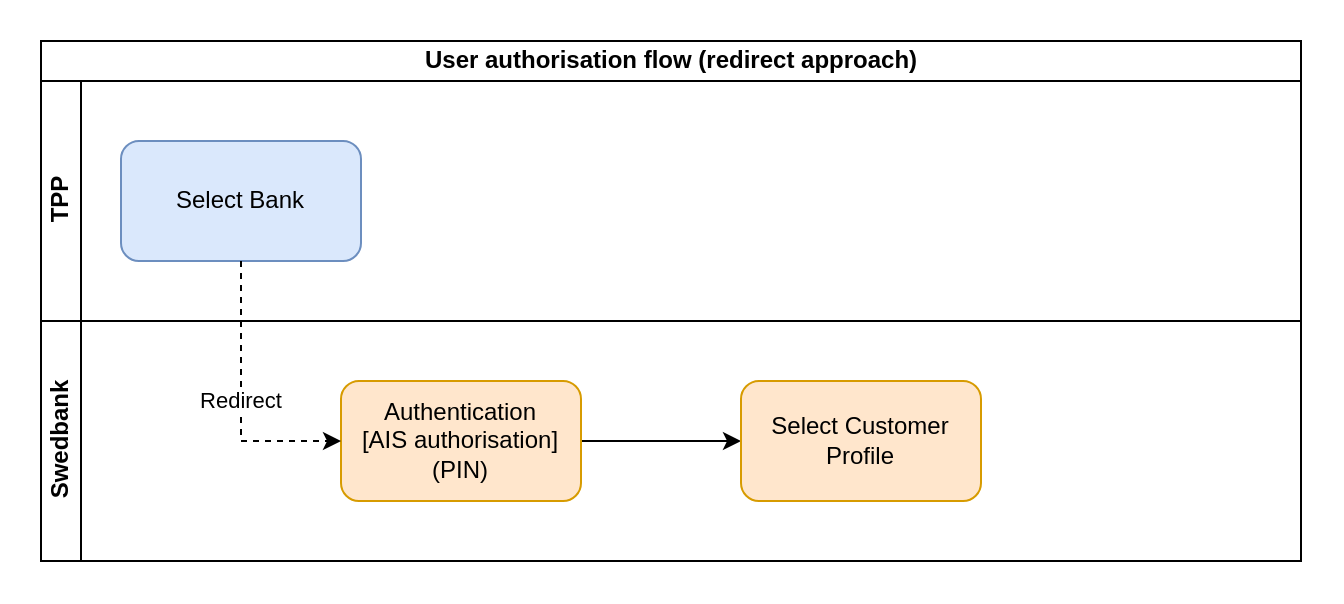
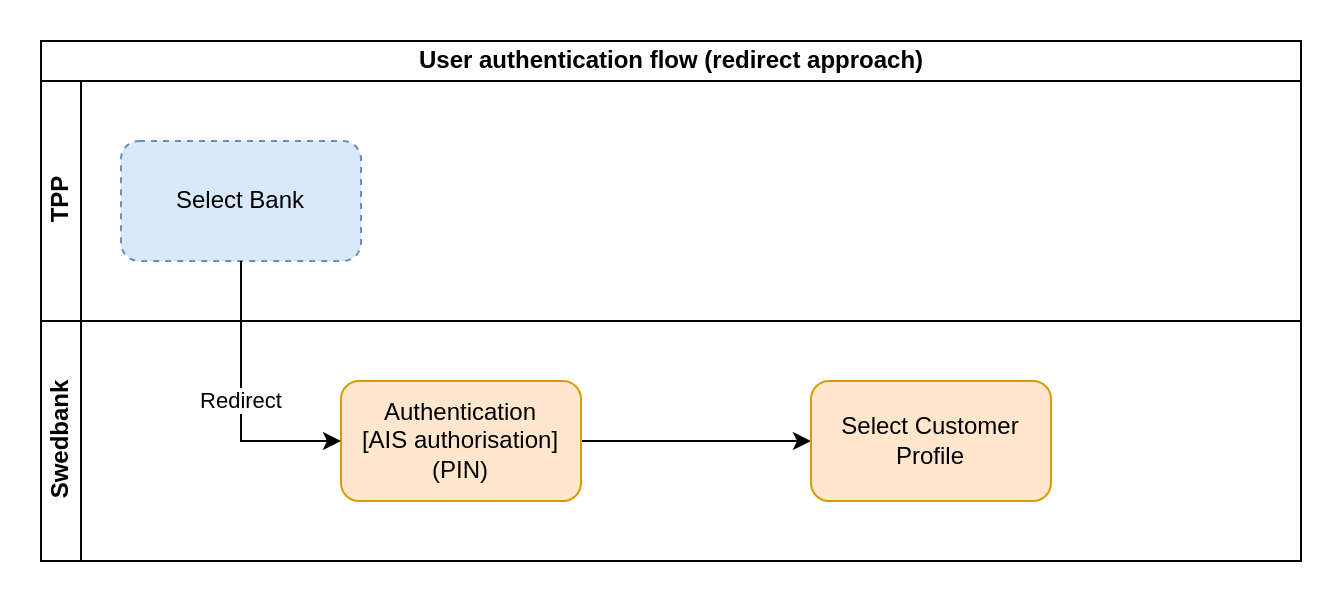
node "User authorisation flow (redirect approach)": label "User authorisation flow (redirect approach)" -> "User authentication flow (redirect approach)"
node "Select Bank": style solid -> dashed
edge "Select Bank" -> "Authentication [AIS authorisation] (PIN)": style dashed -> solid
node "Select Customer Profile": moved (861, 441) -> (931, 441)
